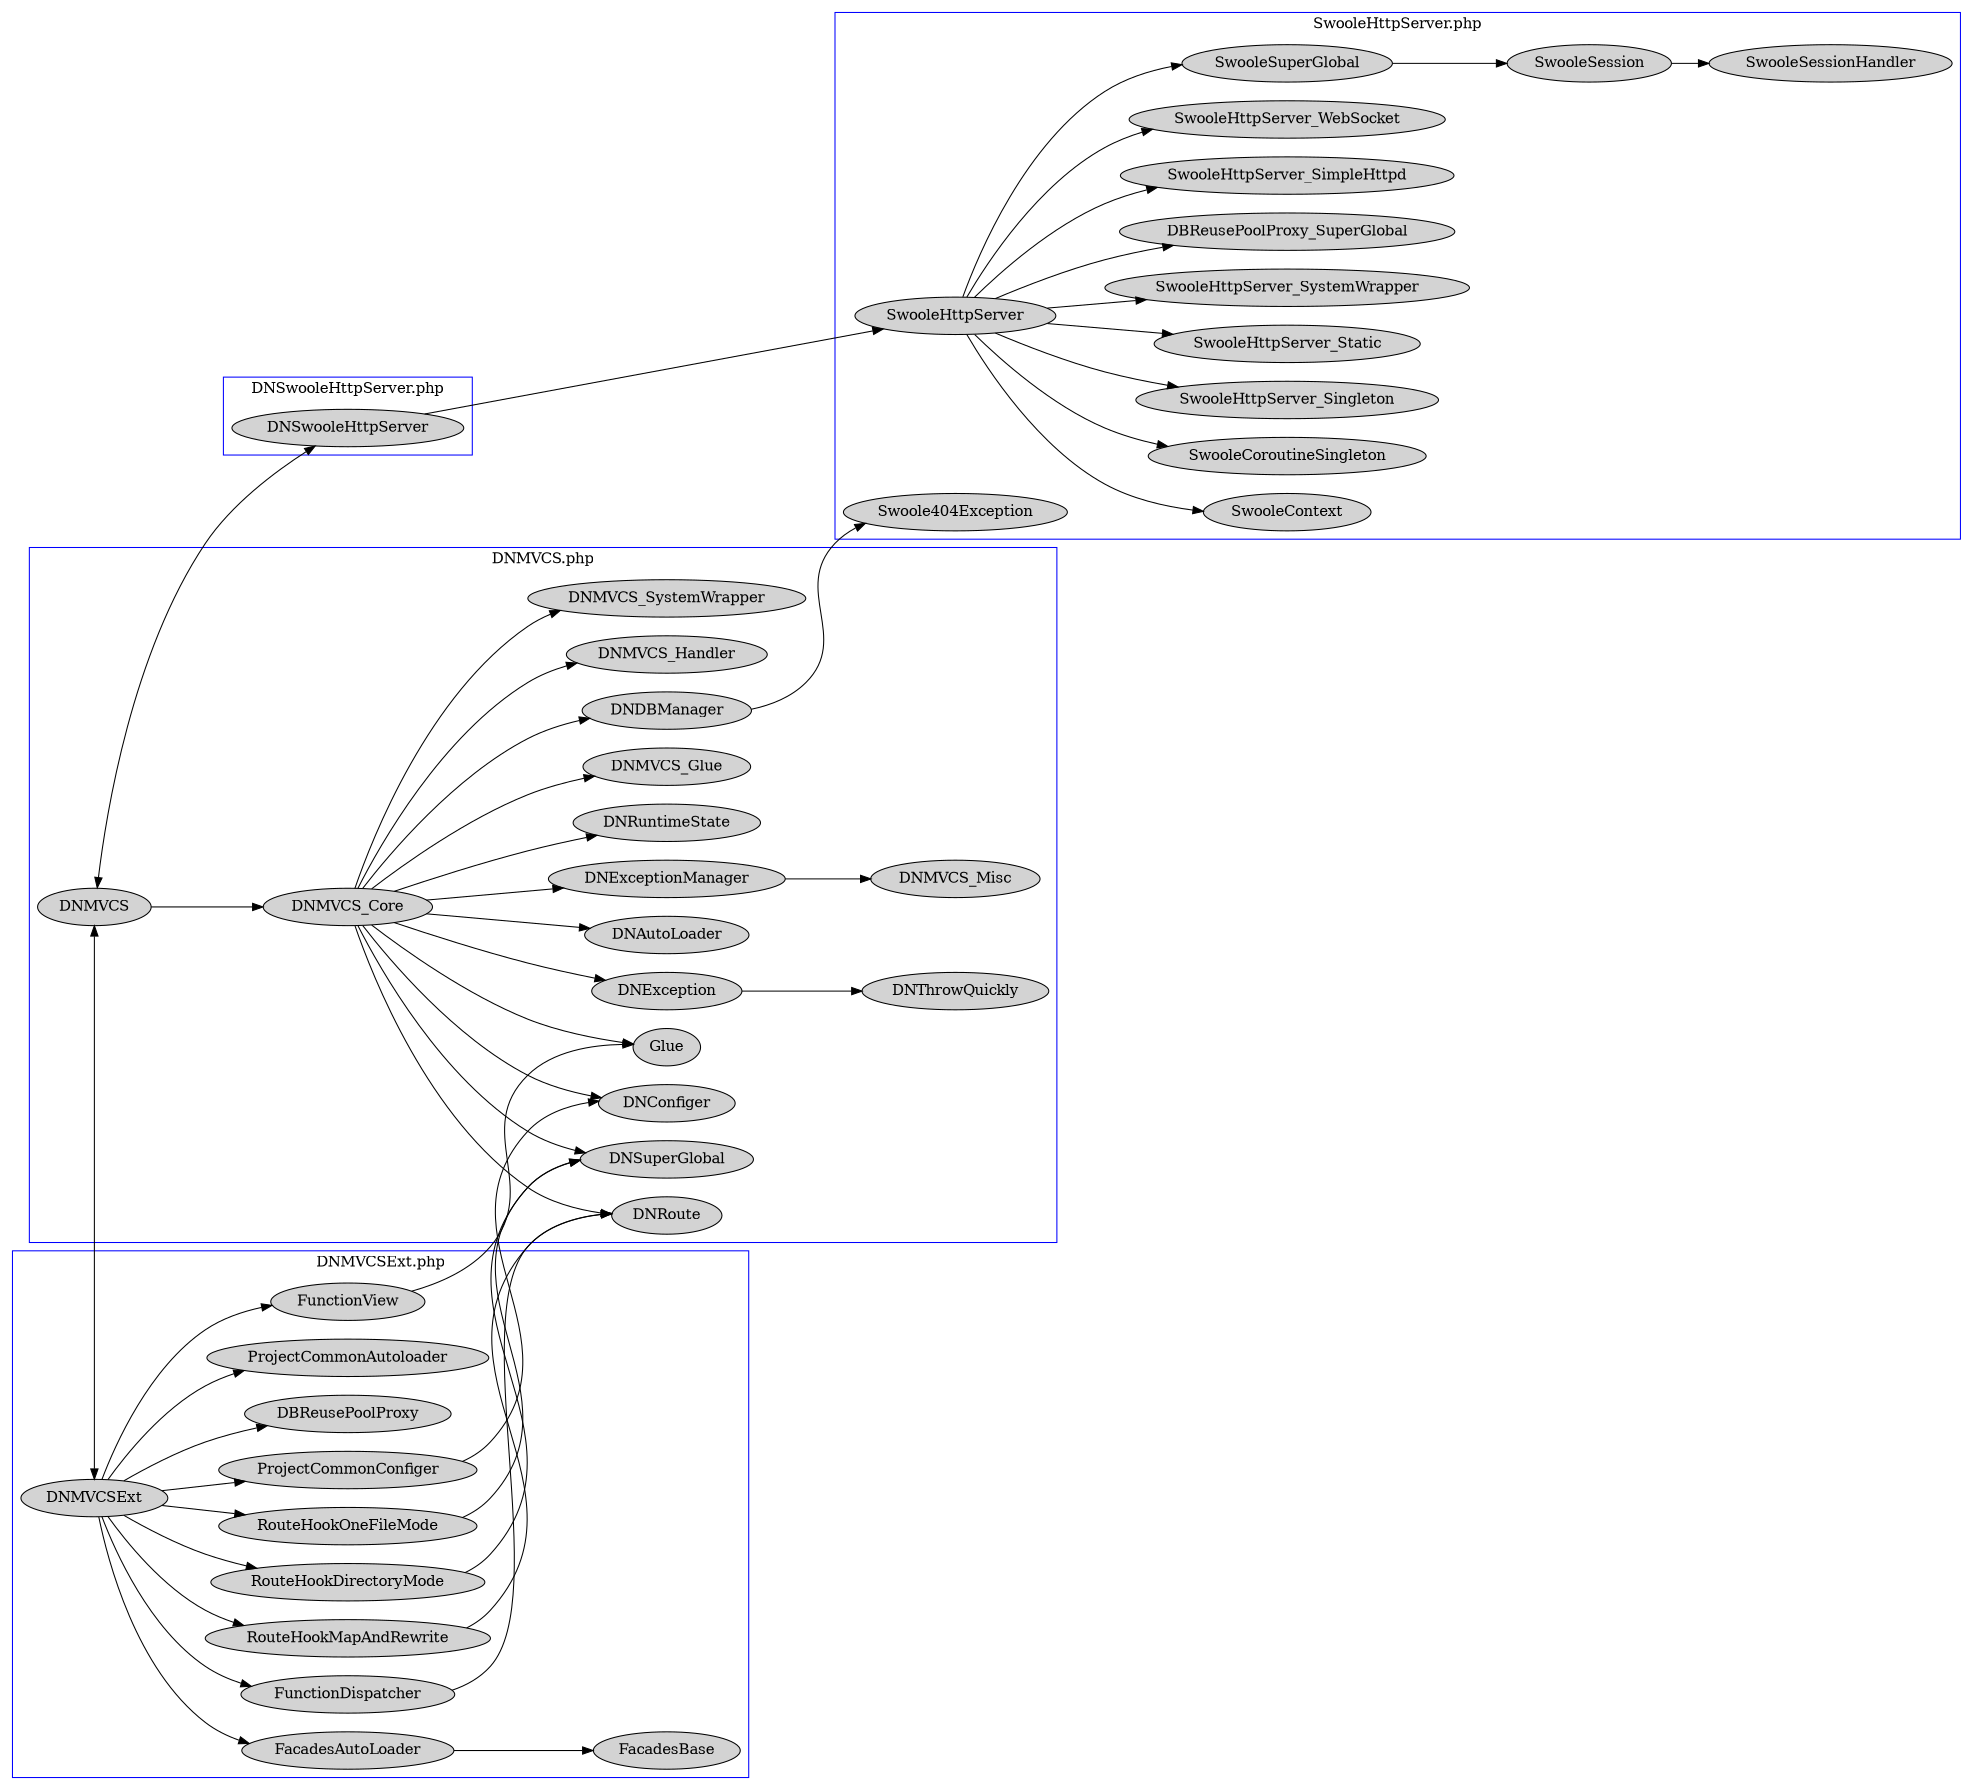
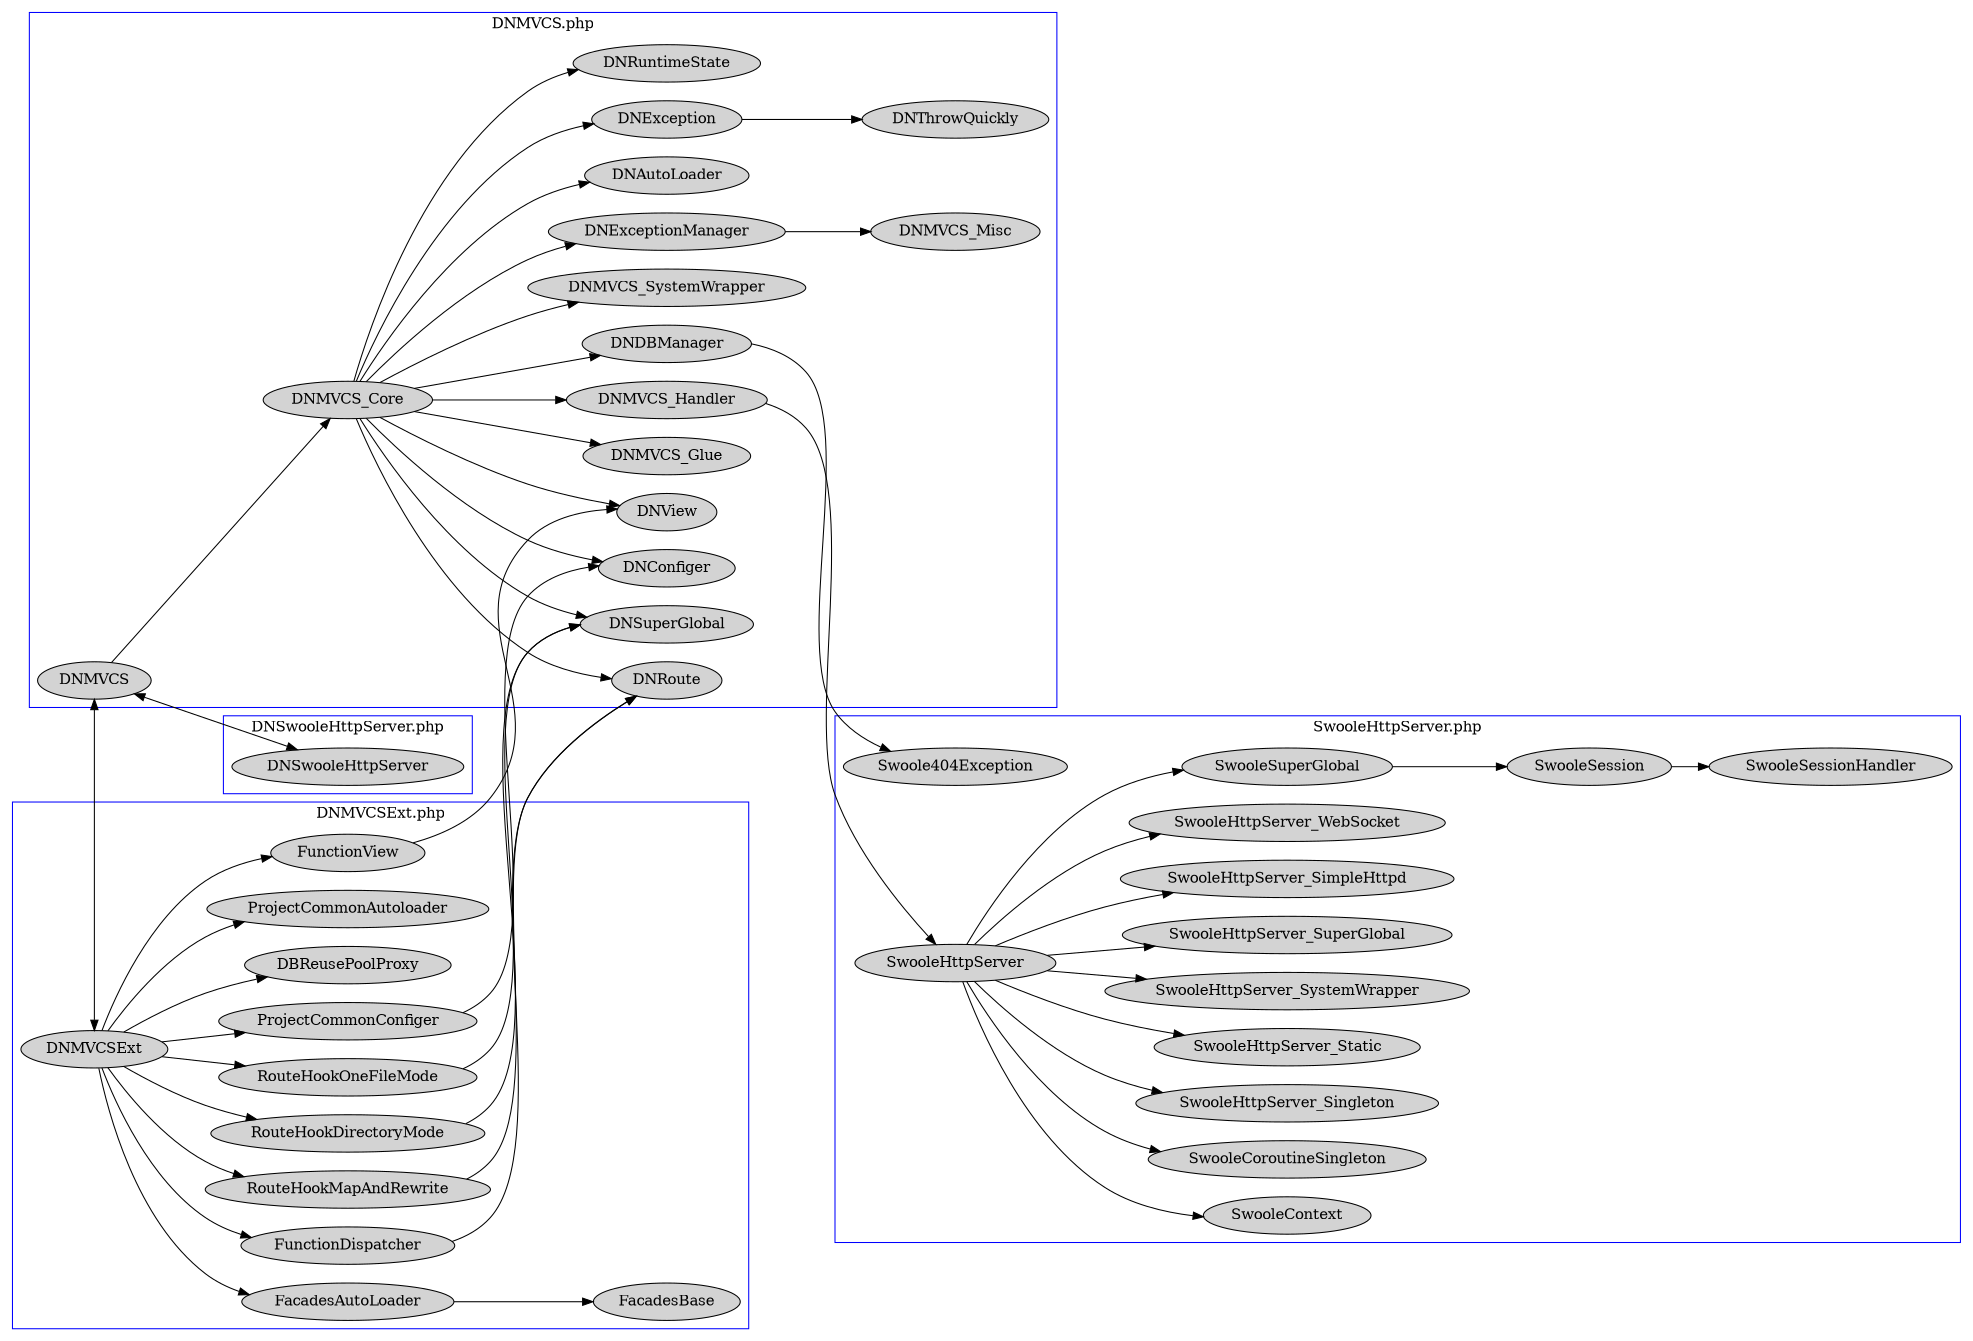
node "DBReusePoolProxy_SuperGlobal": label "DBReusePoolProxy_SuperGlobal" -> "SwooleHttpServer_SuperGlobal"
edge "DNSwooleHttpServer" -> "SwooleHttpServer": now "DNMVCS_Handler" -> "SwooleHttpServer"
node "Glue": label "Glue" -> "DNView"
